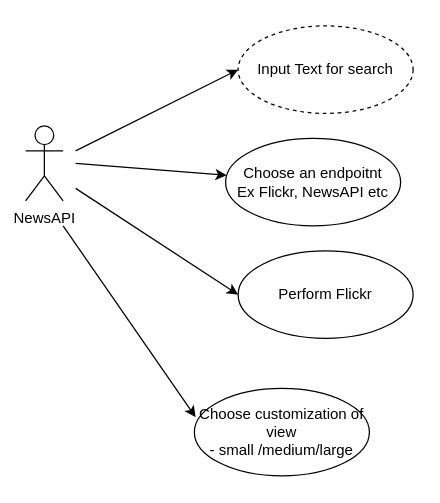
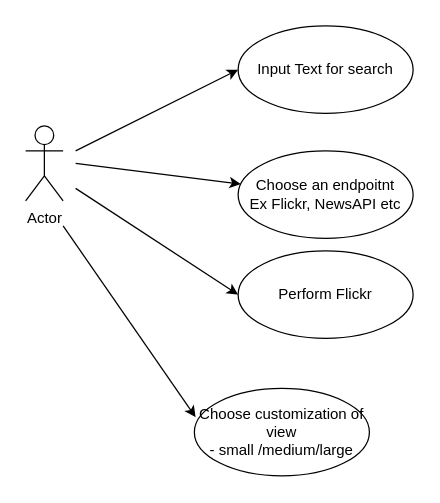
node "Input Text for search": style dashed -> solid
node "Choose an endpoitnt Ex Flickr, NewsAPI etc": moved (313, 182) -> (326, 194)
node "NewsAPI": label "NewsAPI" -> "Actor"
